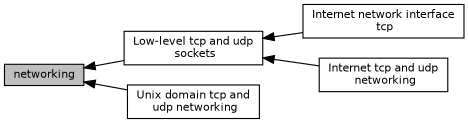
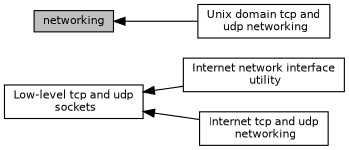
node "Internet network interface tcp": label "Internet network interface tcp" -> "Internet network interface utility"
edge "Low-level tcp and udp sockets" -> "networking": removed
